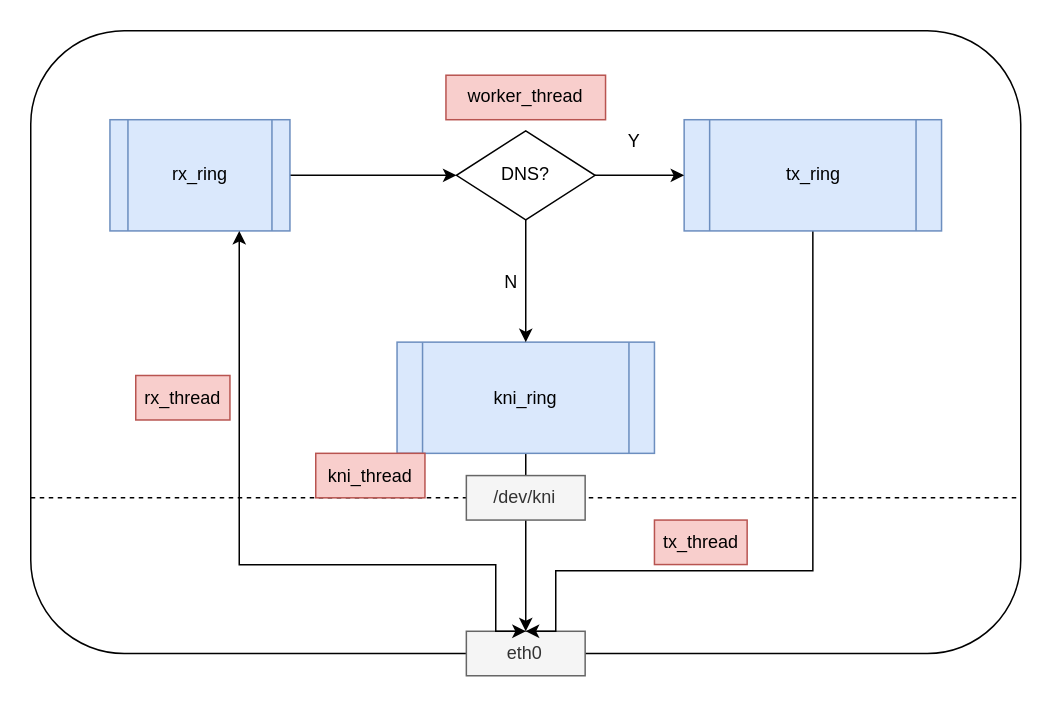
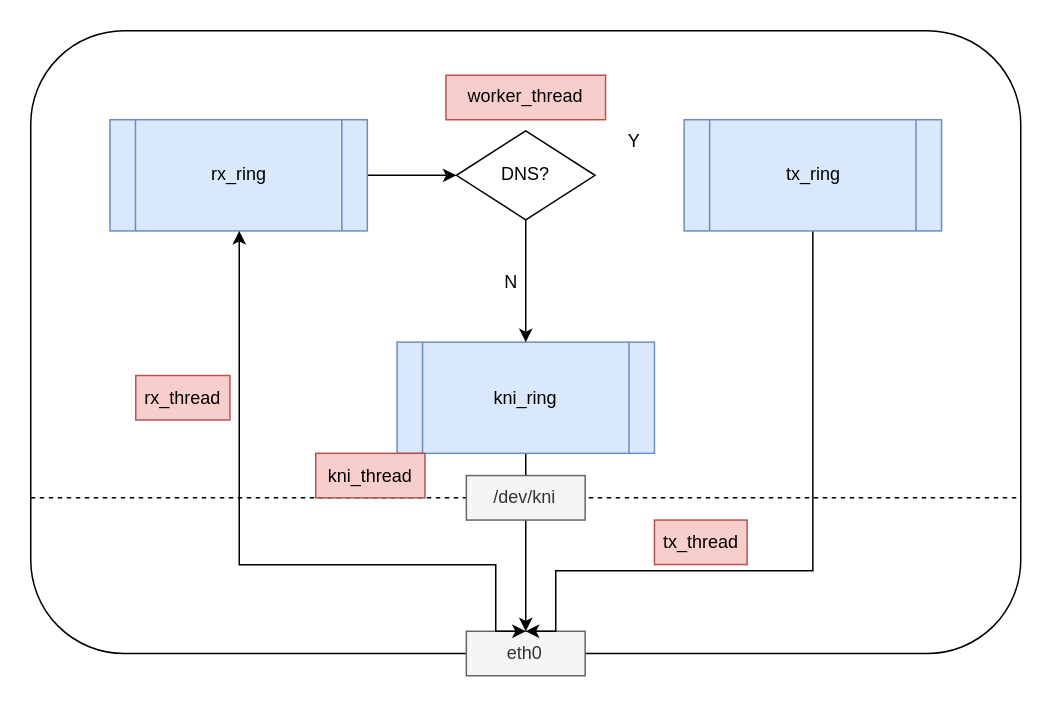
node "rx_ring": size 180x111 -> 257x111
edge "DNS?" -> "tx_ring": removed
